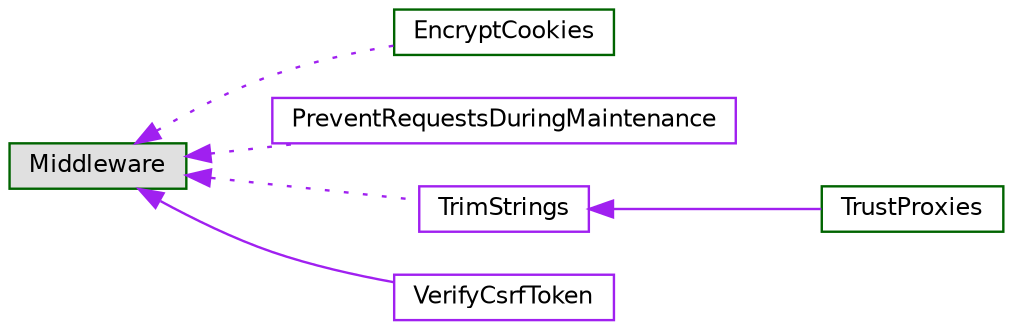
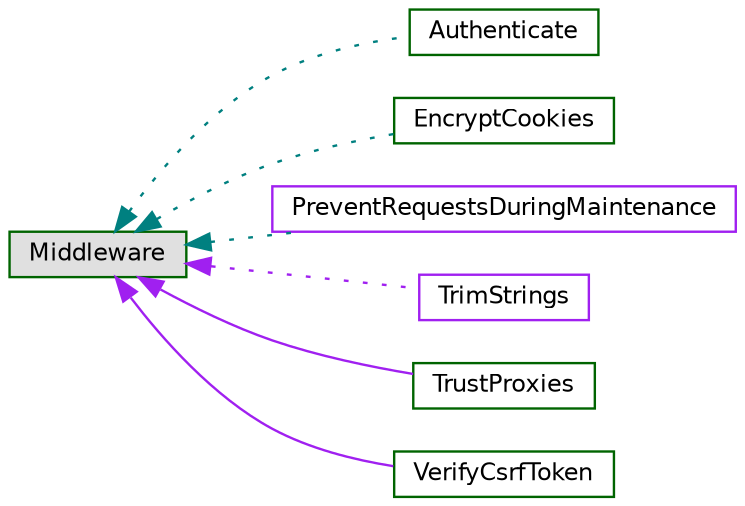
node "Authenticate": added
edge "EncryptCookies" -> "Middleware": color purple -> teal
edge "PreventRequestsDuringMaintenance" -> "Middleware": color purple -> teal
edge "TrustProxies" -> "TrimStrings": now "TrustProxies" -> "Middleware"
node "VerifyCsrfToken": color purple -> darkgreen
